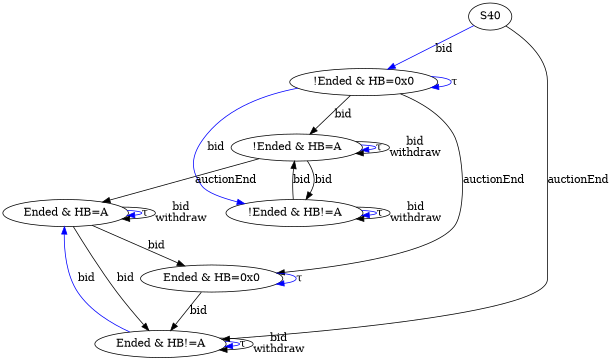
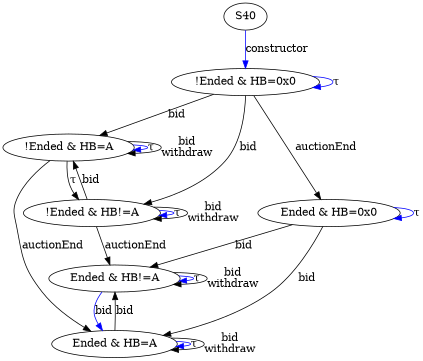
edge "S40" -> "!Ended & HB=0x0": label "bid" -> "constructor"
edge "!Ended & HB=0x0" -> "!Ended & HB!=A": color blue -> black
edge "!Ended & HB=A" -> "!Ended & HB!=A": label "bid" -> "τ"
edge "Ended & HB=A" -> "Ended & HB=0x0": reversed
edge "S40" -> "Ended & HB!=A": now "!Ended & HB!=A" -> "Ended & HB!=A"
